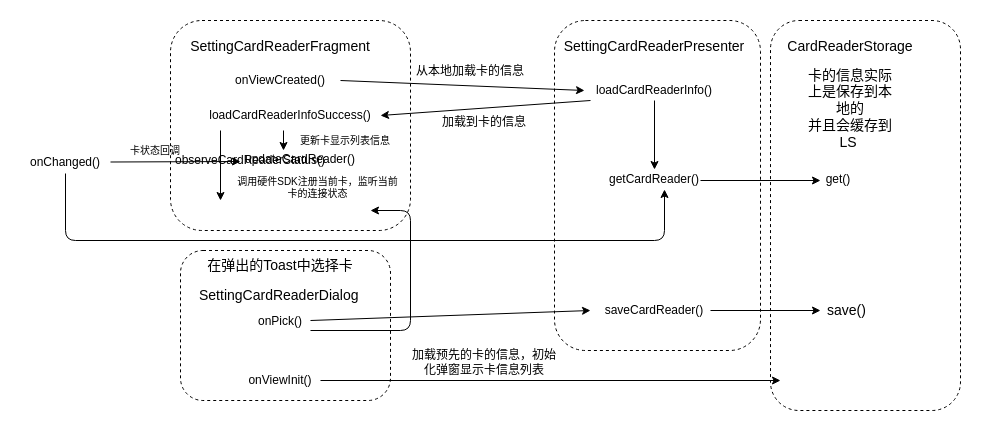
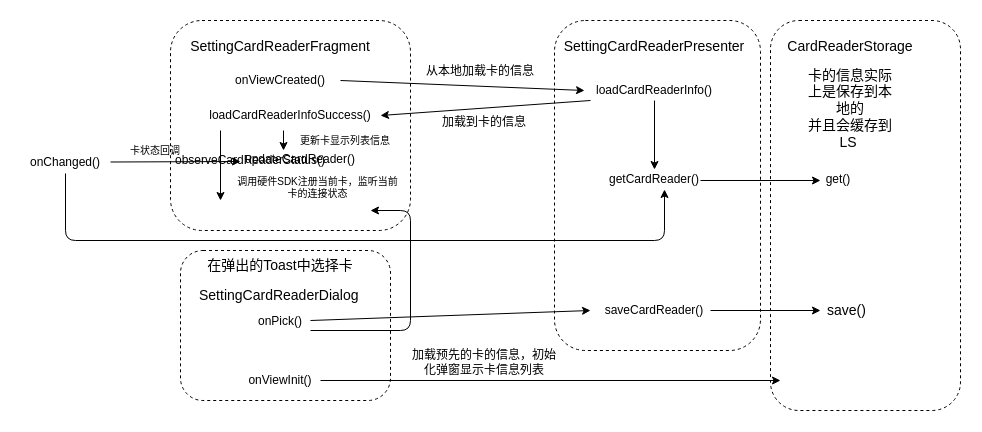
node "从本地加载卡的信息": moved (471, 72) -> (481, 72)
